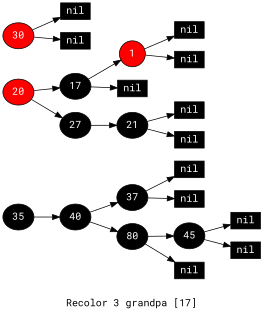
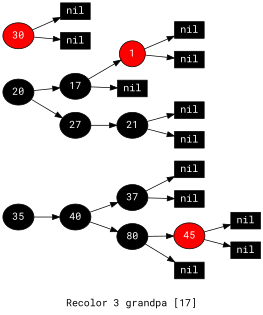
node "20": fillcolor red -> black
node "45": fillcolor black -> red
